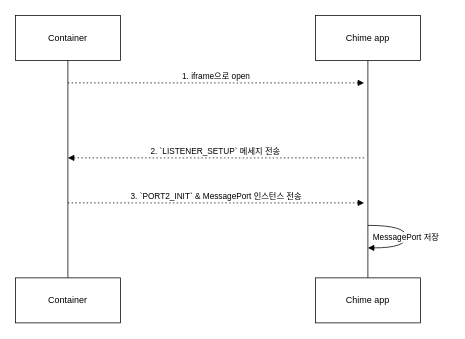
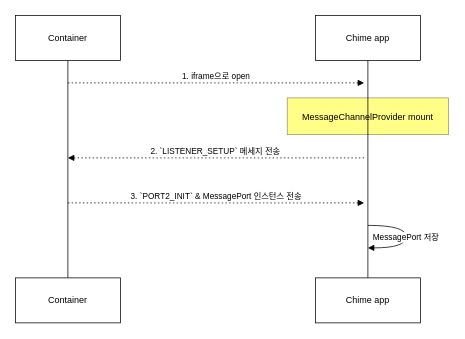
node "MessageChannelProvider mount": added
